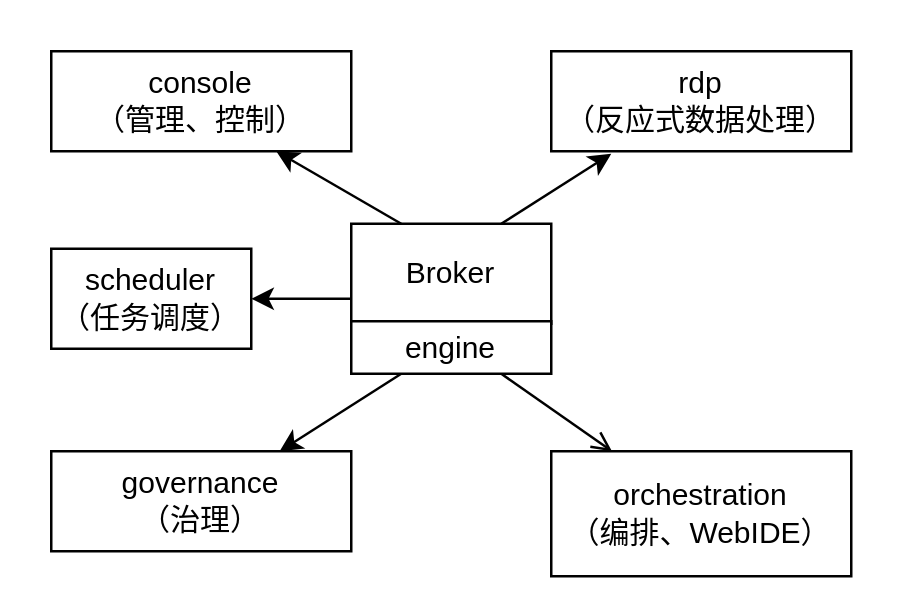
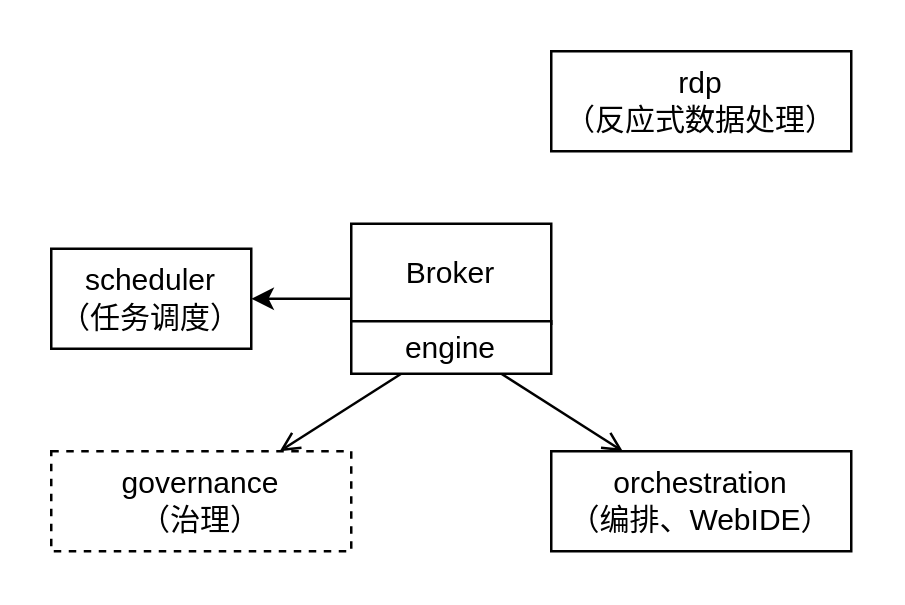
node "console （管理、控制）": removed
edge "Broker" -> "console （管理、控制）": removed
edge "Broker" -> "rdp （反应式数据处理）": now "Broker" -> "engine"
edge "engine" -> "governance （治理）": arrowhead classic -> open
node "governance （治理）": style solid -> dashed
node "orchestration （编排、WebIDE）": size 300x125 -> 300x100
